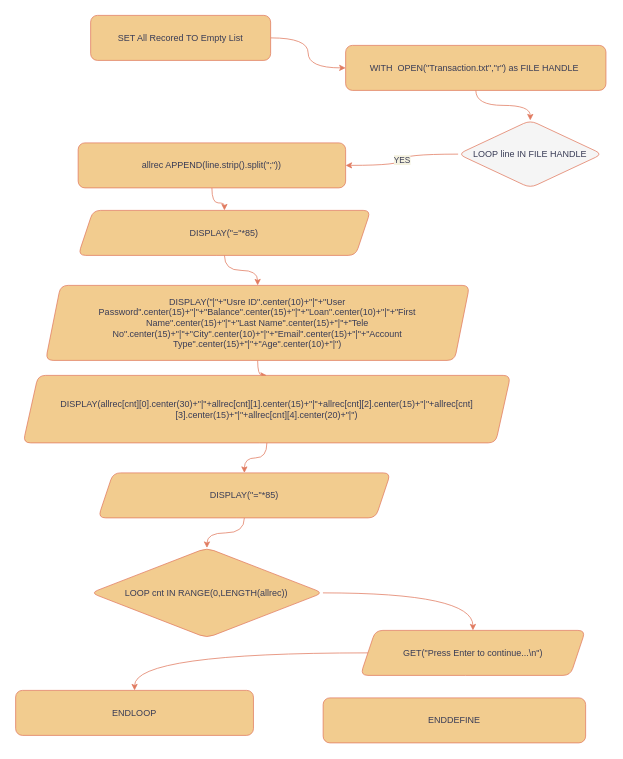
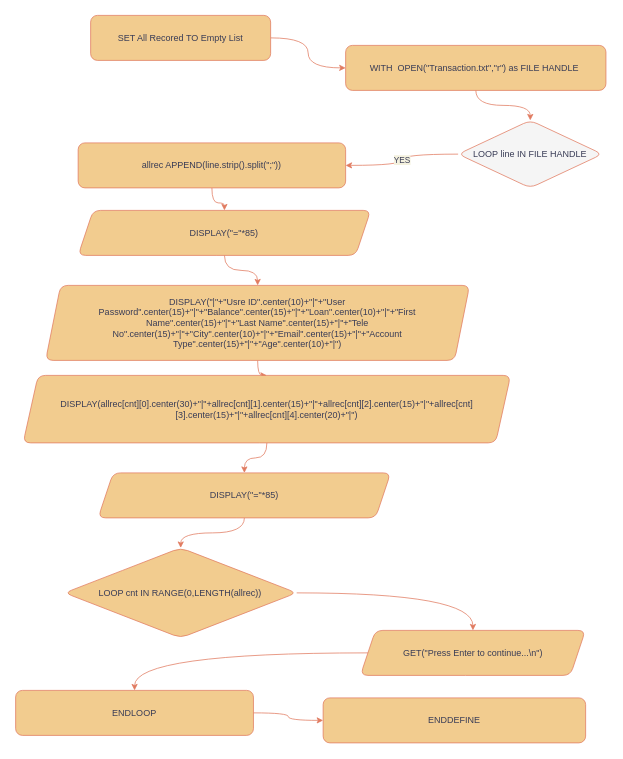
node "LOOP cnt IN RANGE(0,LENGTH(allrec))": moved (207, 593) -> (180, 593)
edge "ENDLOOP" -> "ENDDEFINE": added
